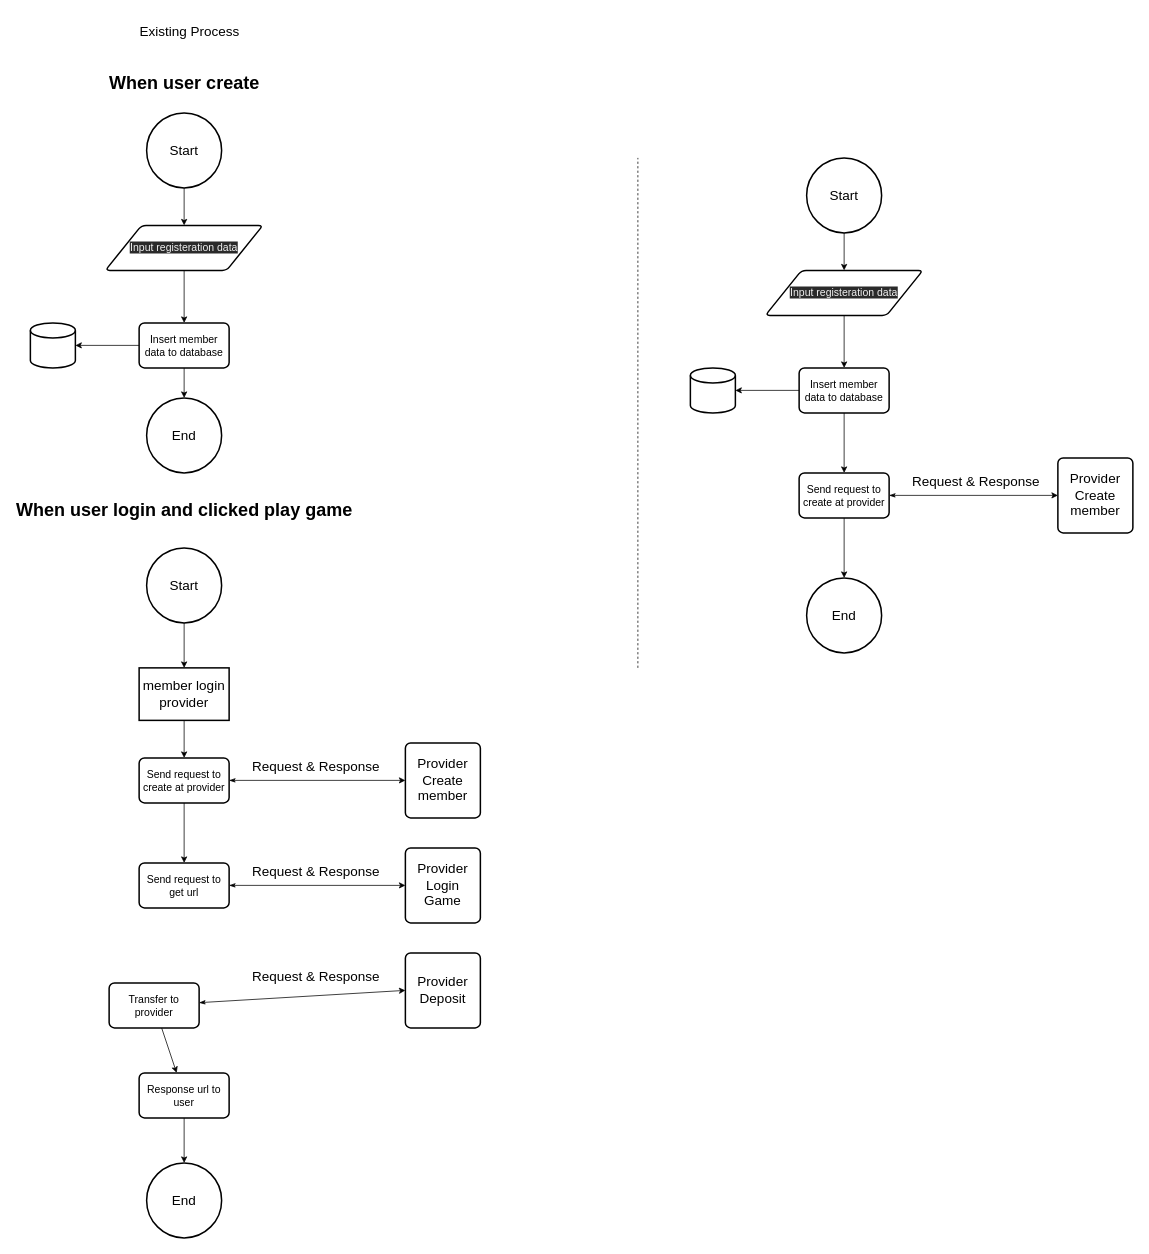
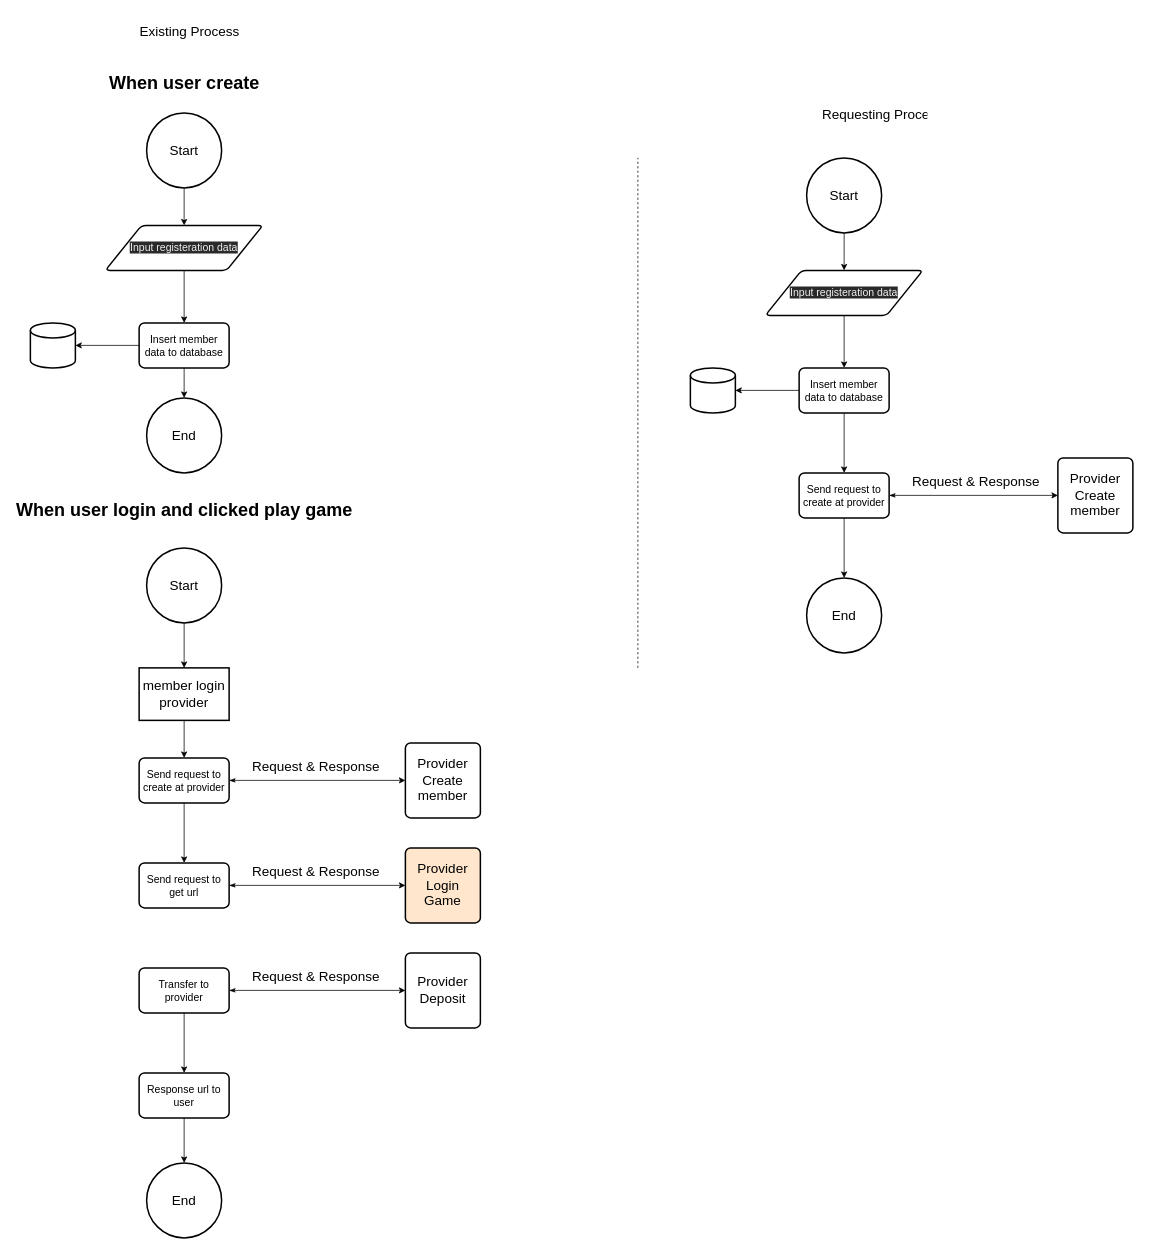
node "Requesting Process": added
node "Provider Login Game": fillcolor #ffffff -> #ffe6cc
node "Transfer to provider": moved (154, 1005) -> (184, 990)
